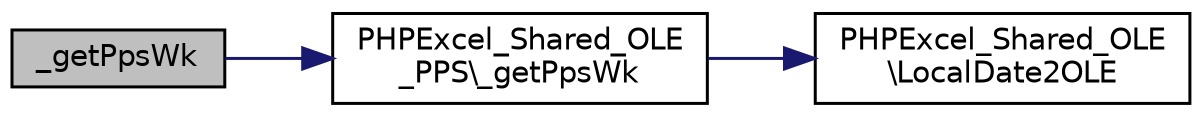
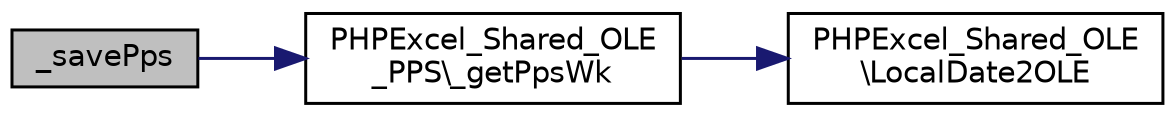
node "_getPpsWk": label "_getPpsWk" -> "_savePps"
